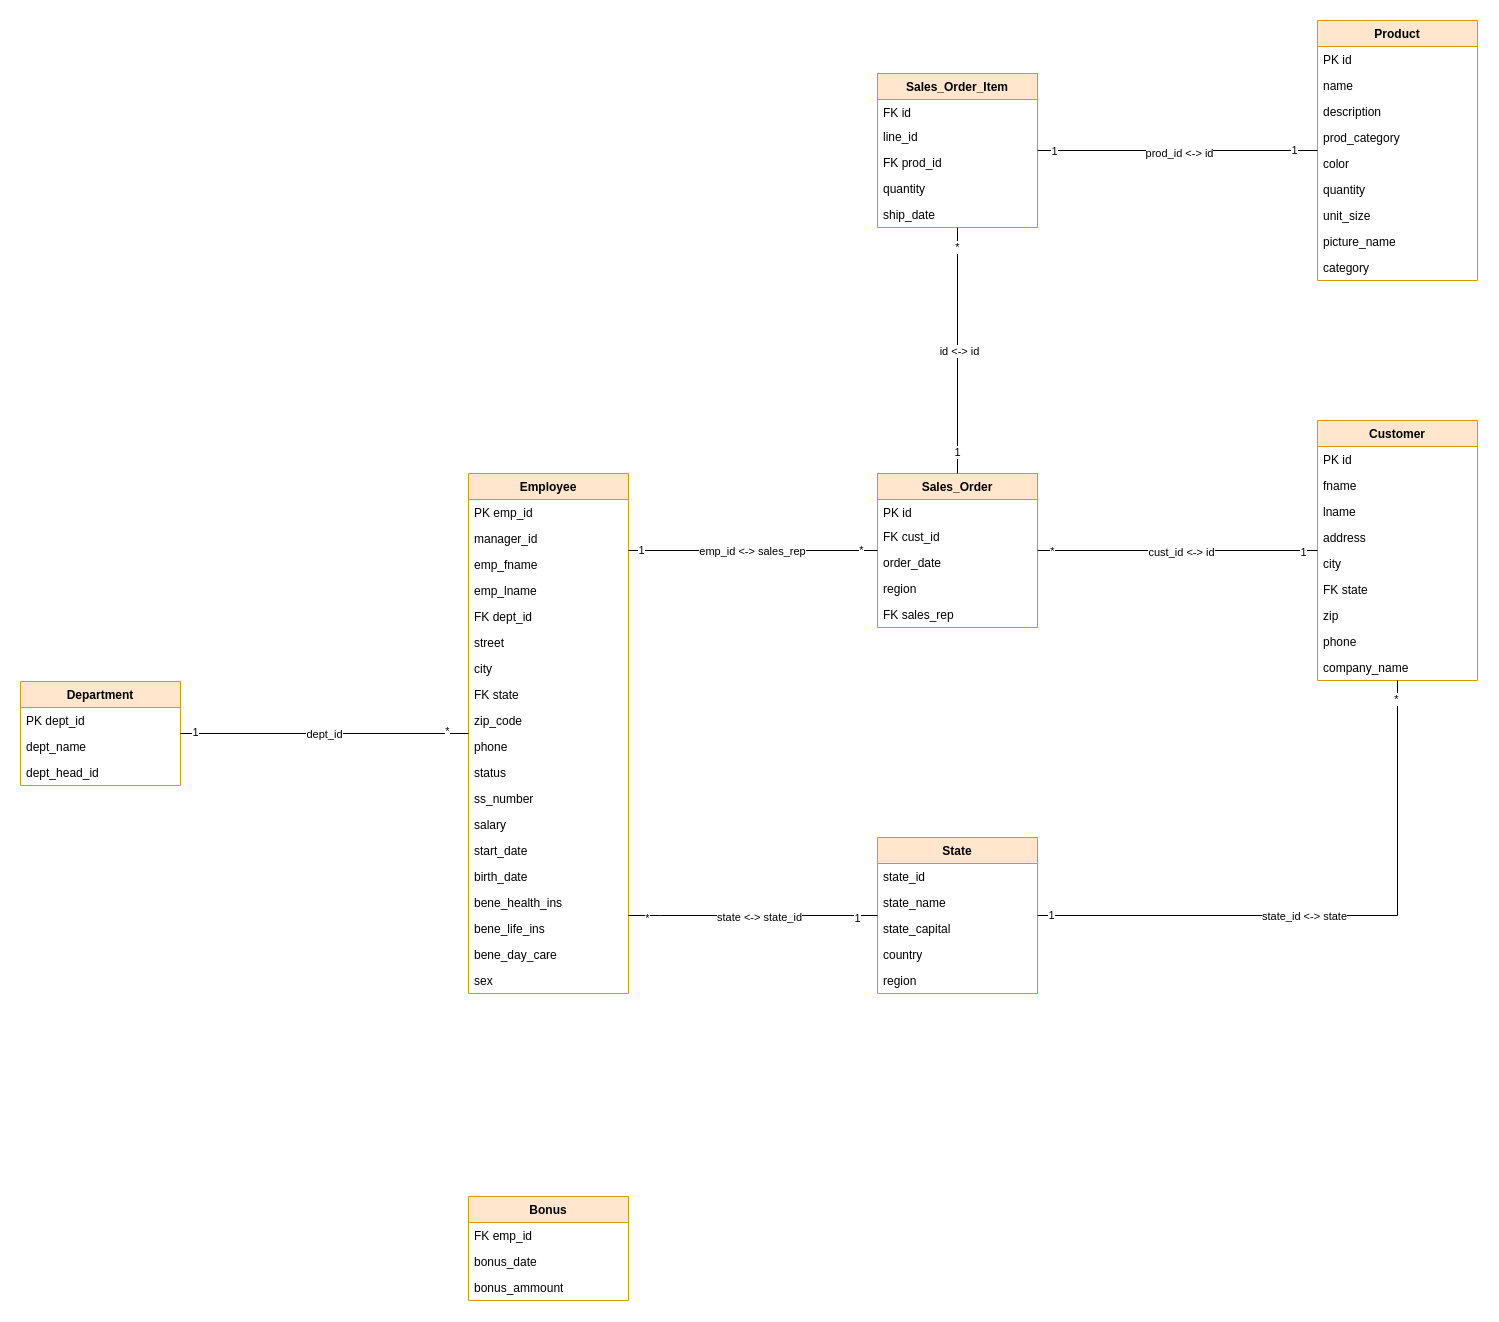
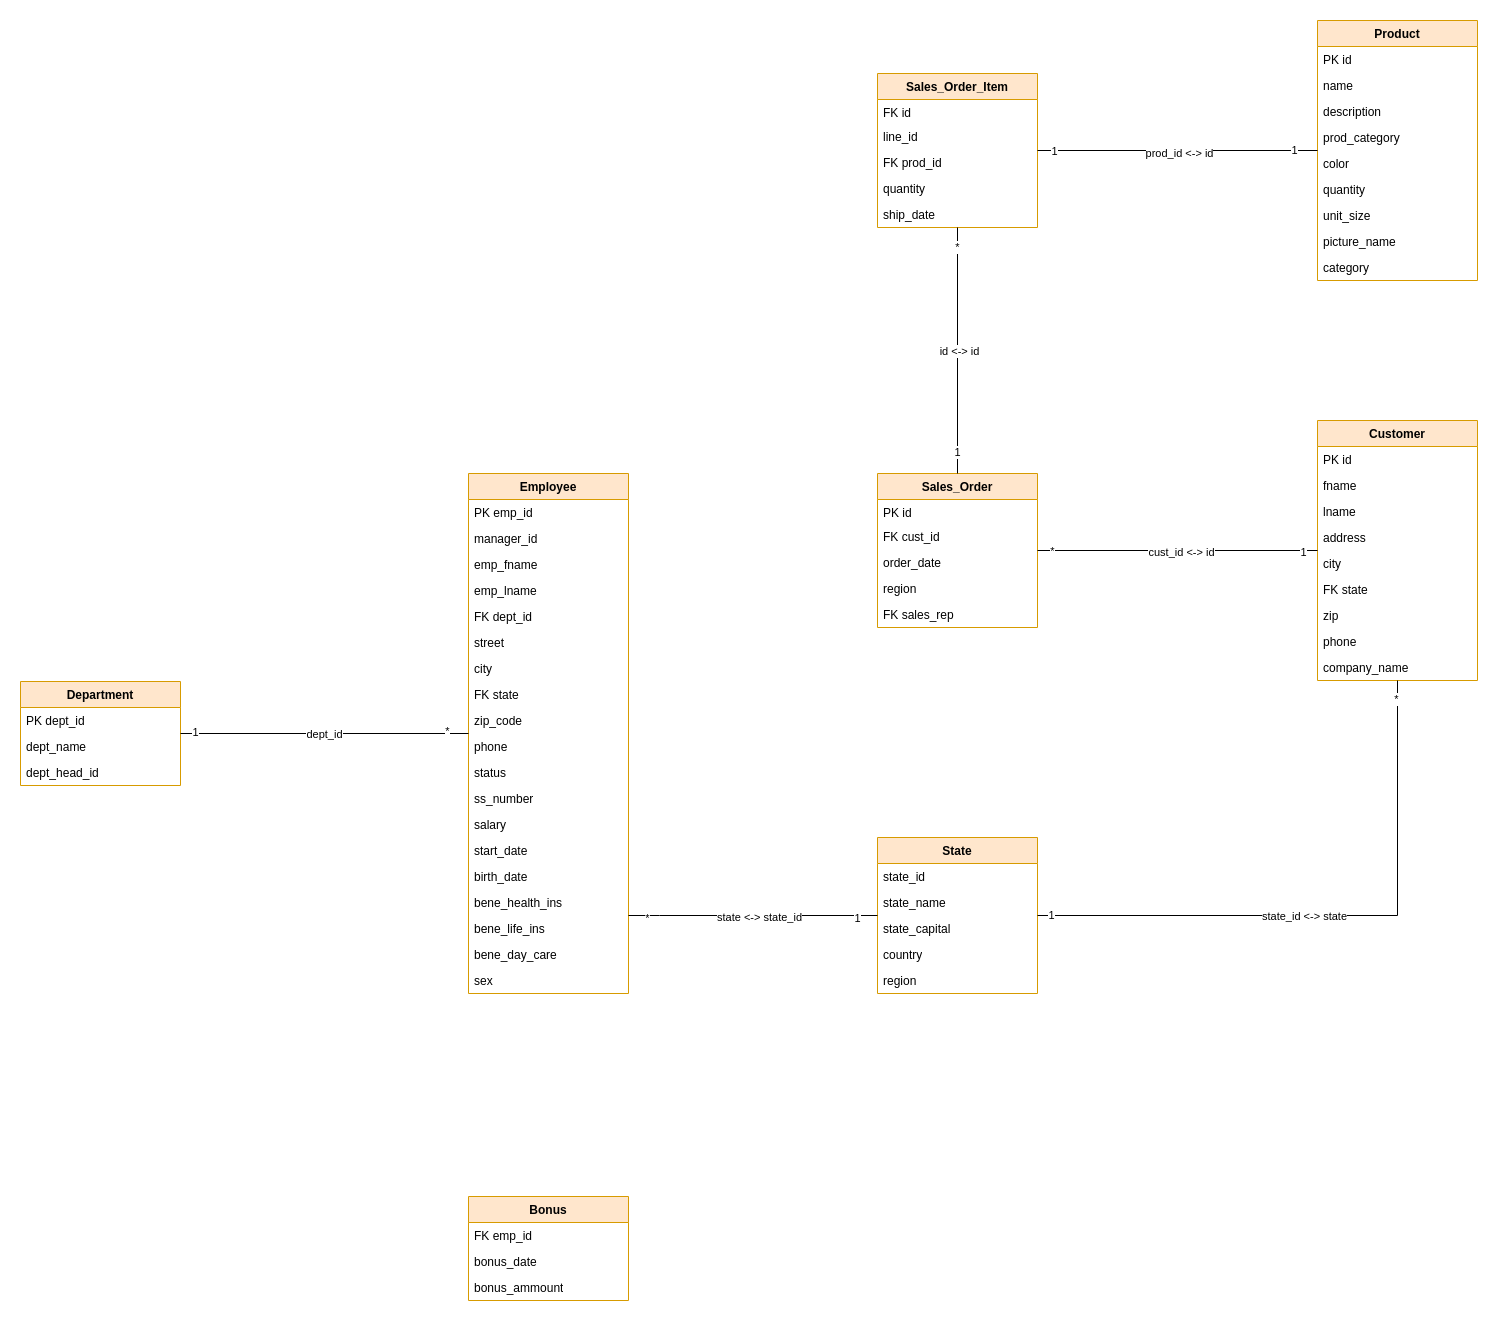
edge "Sales_Order" -- "Employee": removed, labels "*", "emp_id <-> sales_rep", "1"
